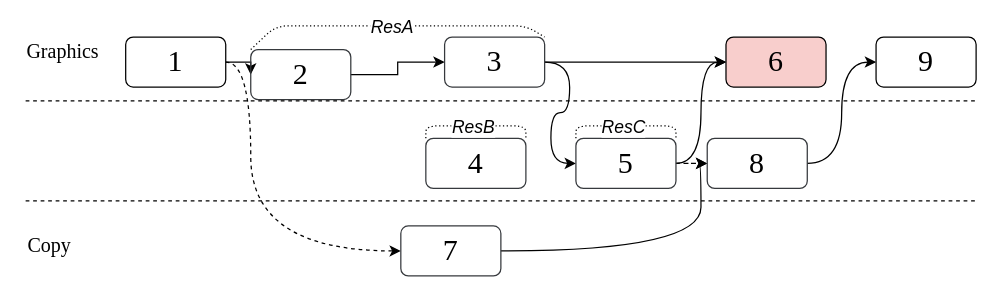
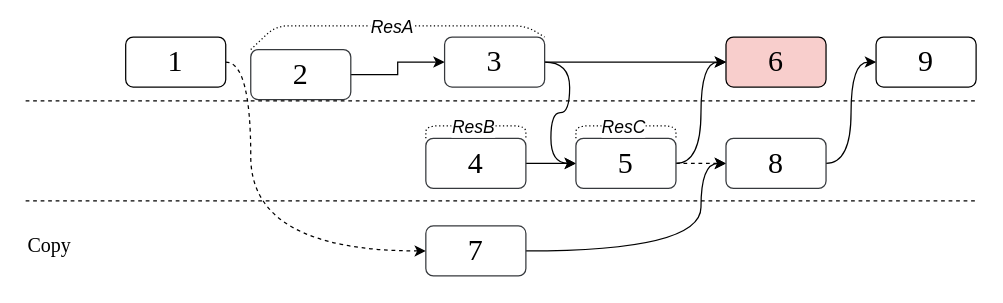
node "Graphics": removed
edge "1" -> "2": removed
edge "4" -> "5": added
node "8": moved (757, 163) -> (776, 163)
node "7": moved (451, 251) -> (476, 251)
